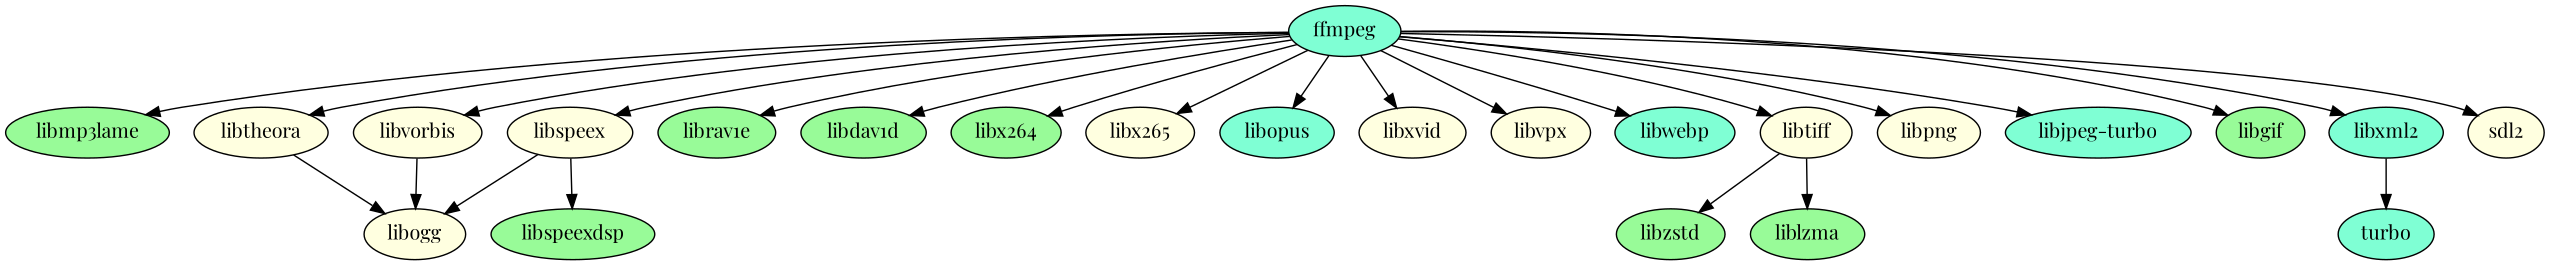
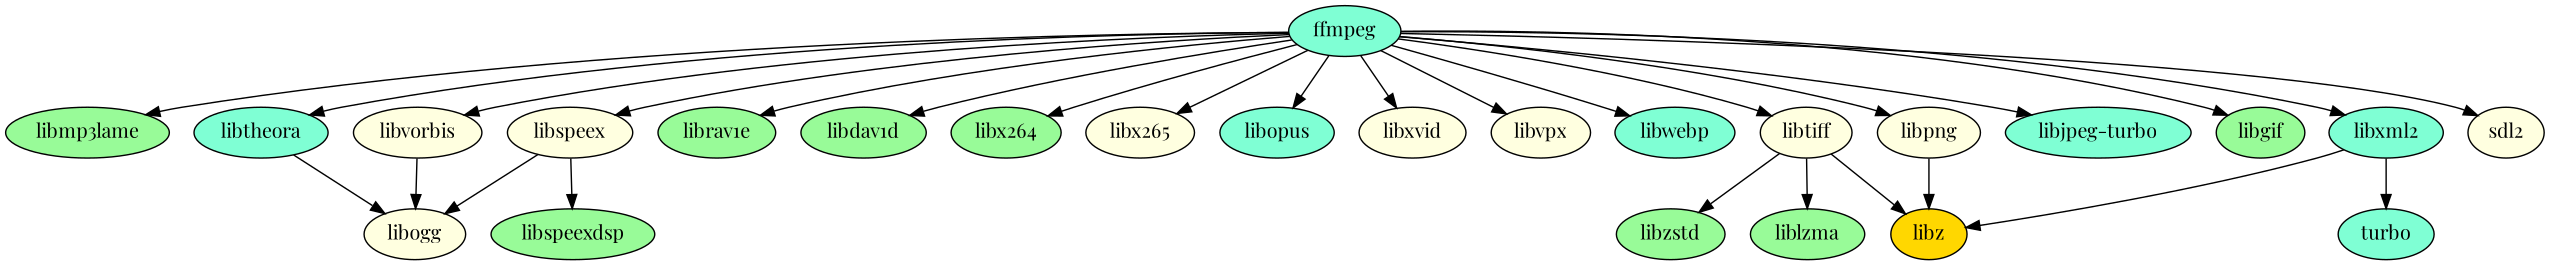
node "libtheora": fillcolor lightyellow -> aquamarine
node "libz": added
